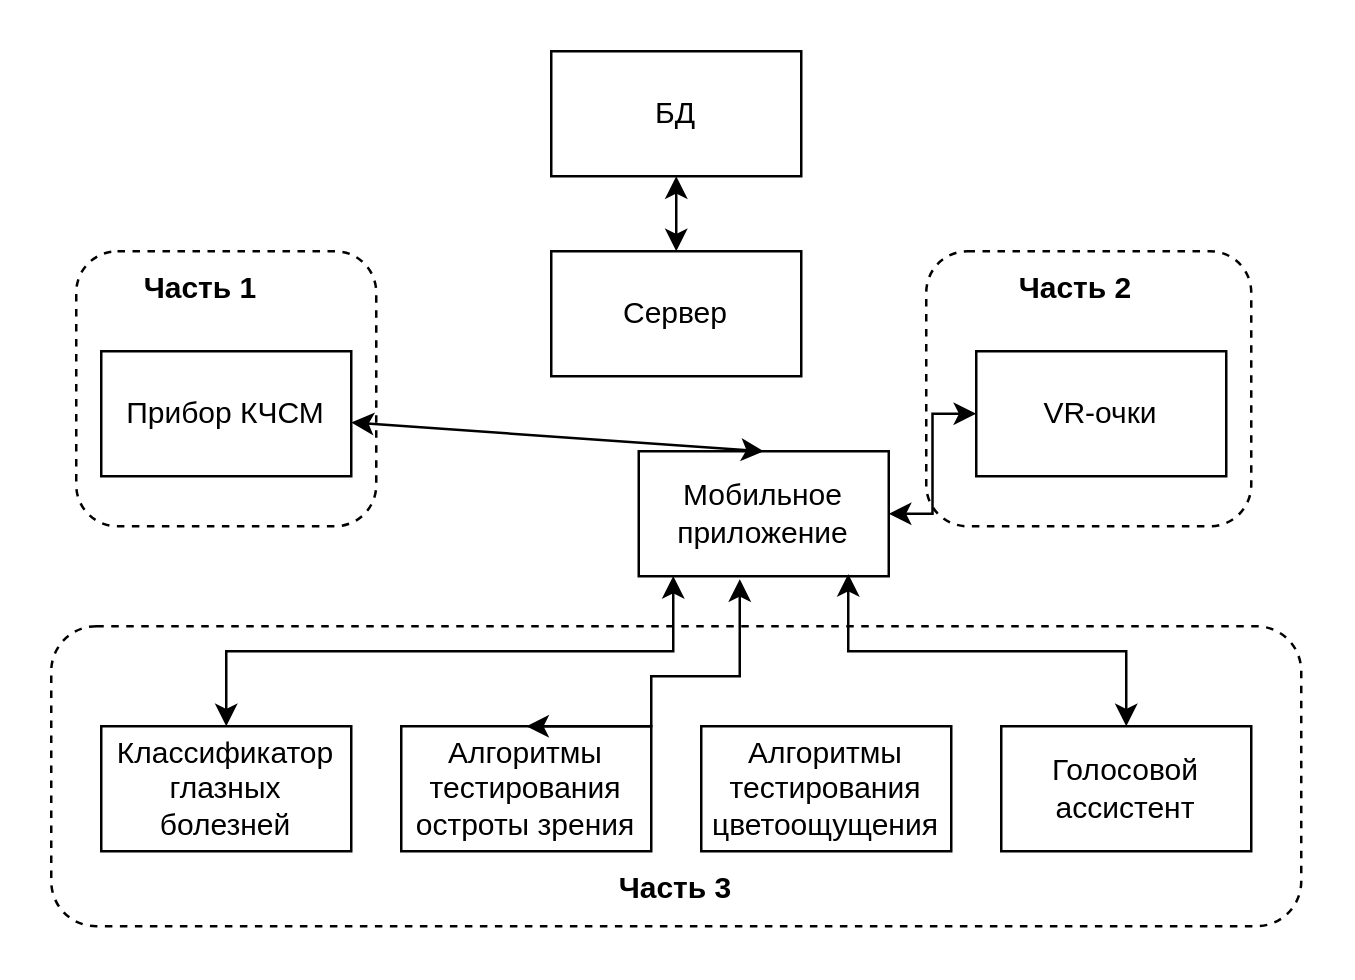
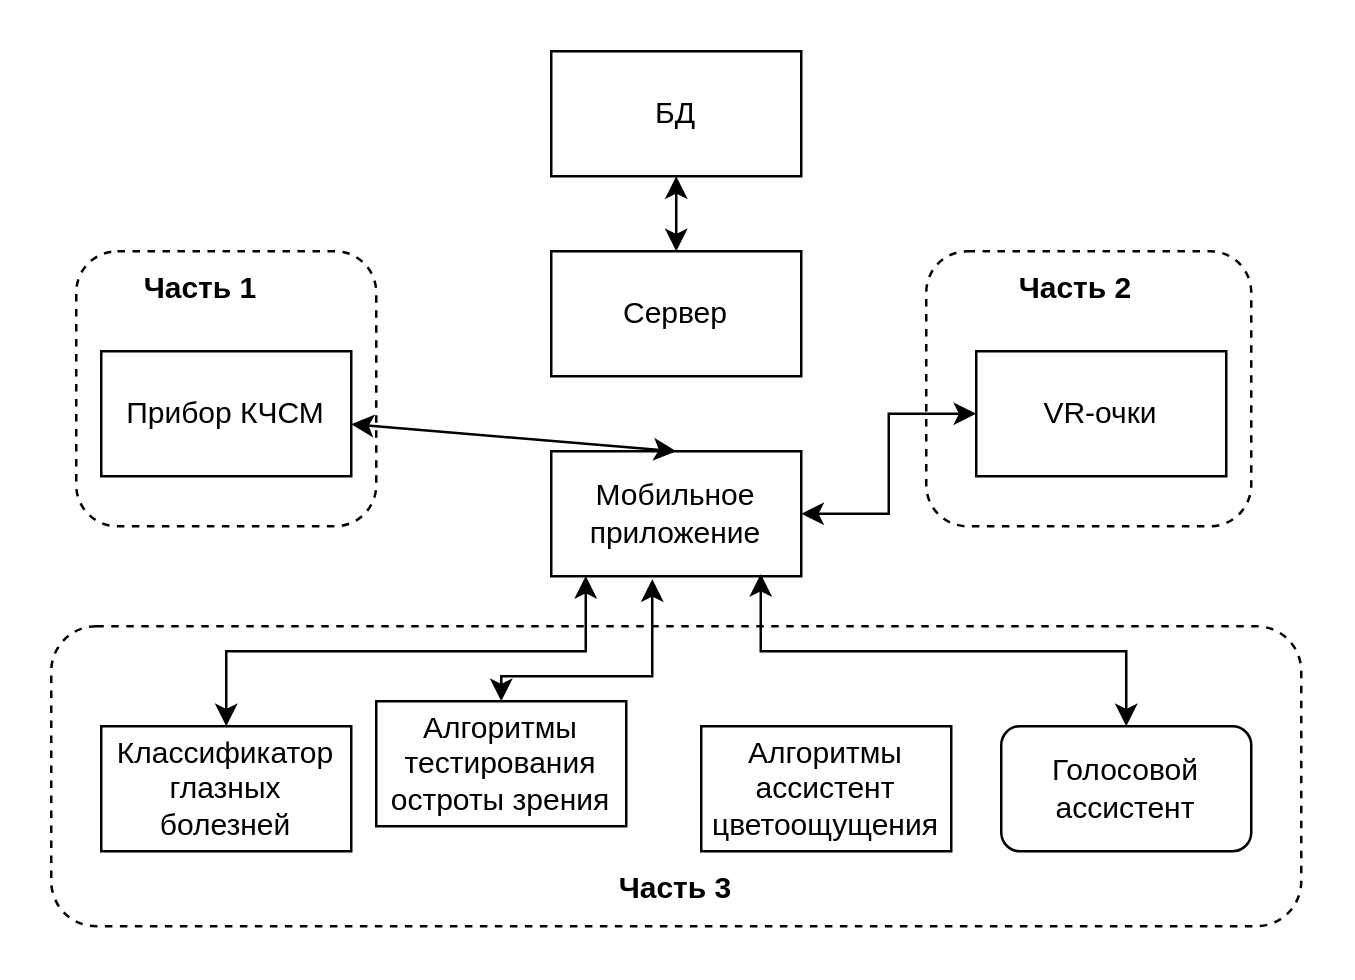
node "Мобильное приложение": moved (764, 514) -> (676, 514)
node "Алгоритмы тестирования остроты зрения": moved (526, 789) -> (501, 764)
node "Алгоритмы тестирования цветоощущения": label "Алгоритмы тестирования цветоощущения" -> "Алгоритмы ассистент цветоощущения"
node "Голосовой ассистент": shape rectangle -> rounded rectangle
